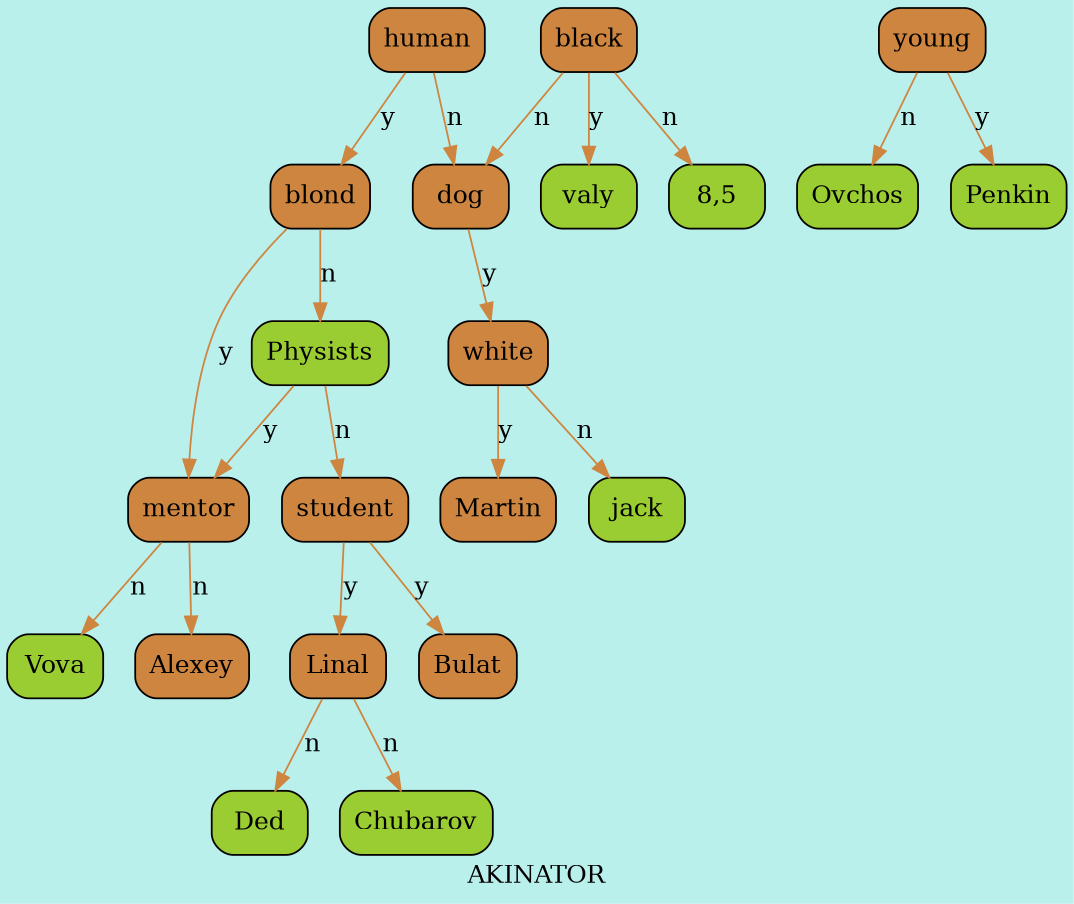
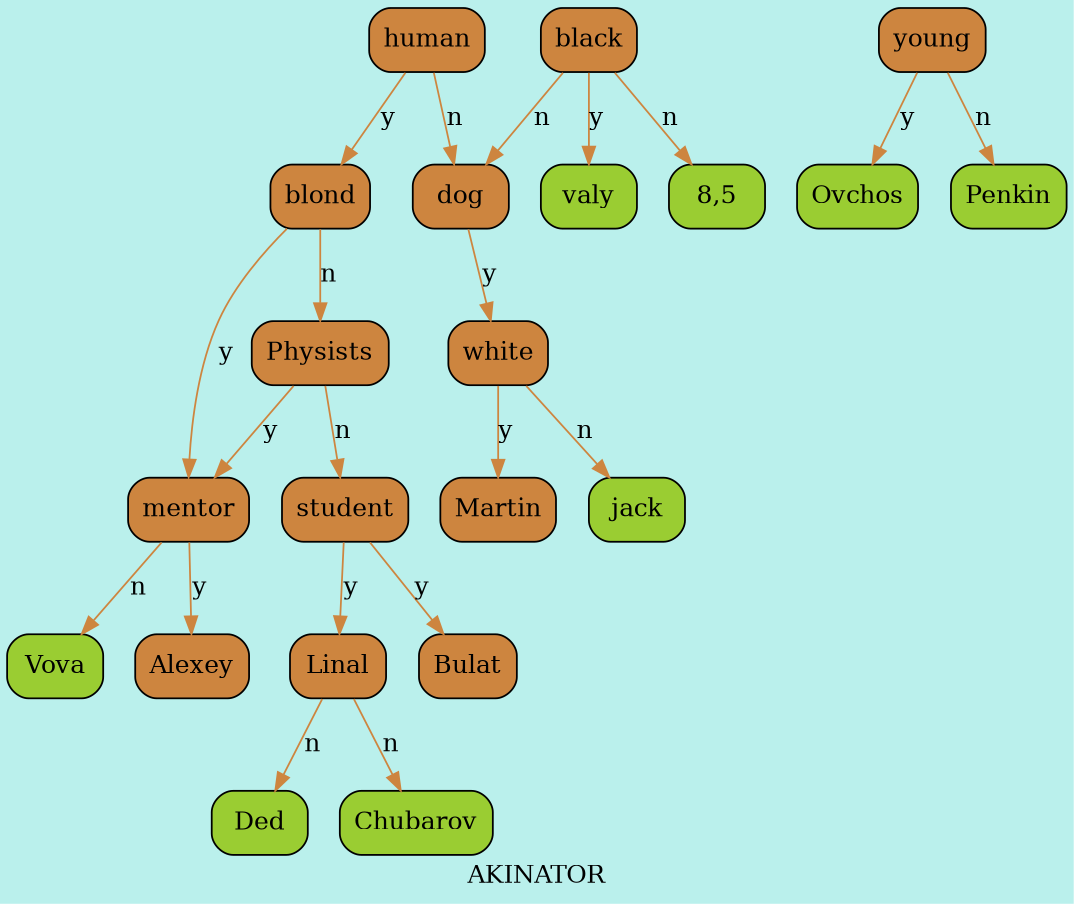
edge "young" -> "Ovchos": label "n" -> "y"
edge "young" -> "Penkin": label "y" -> "n"
node "Physists": fillcolor YellowGreen -> Peru
edge "mentor" -> "Alexey": label "n" -> "y"
